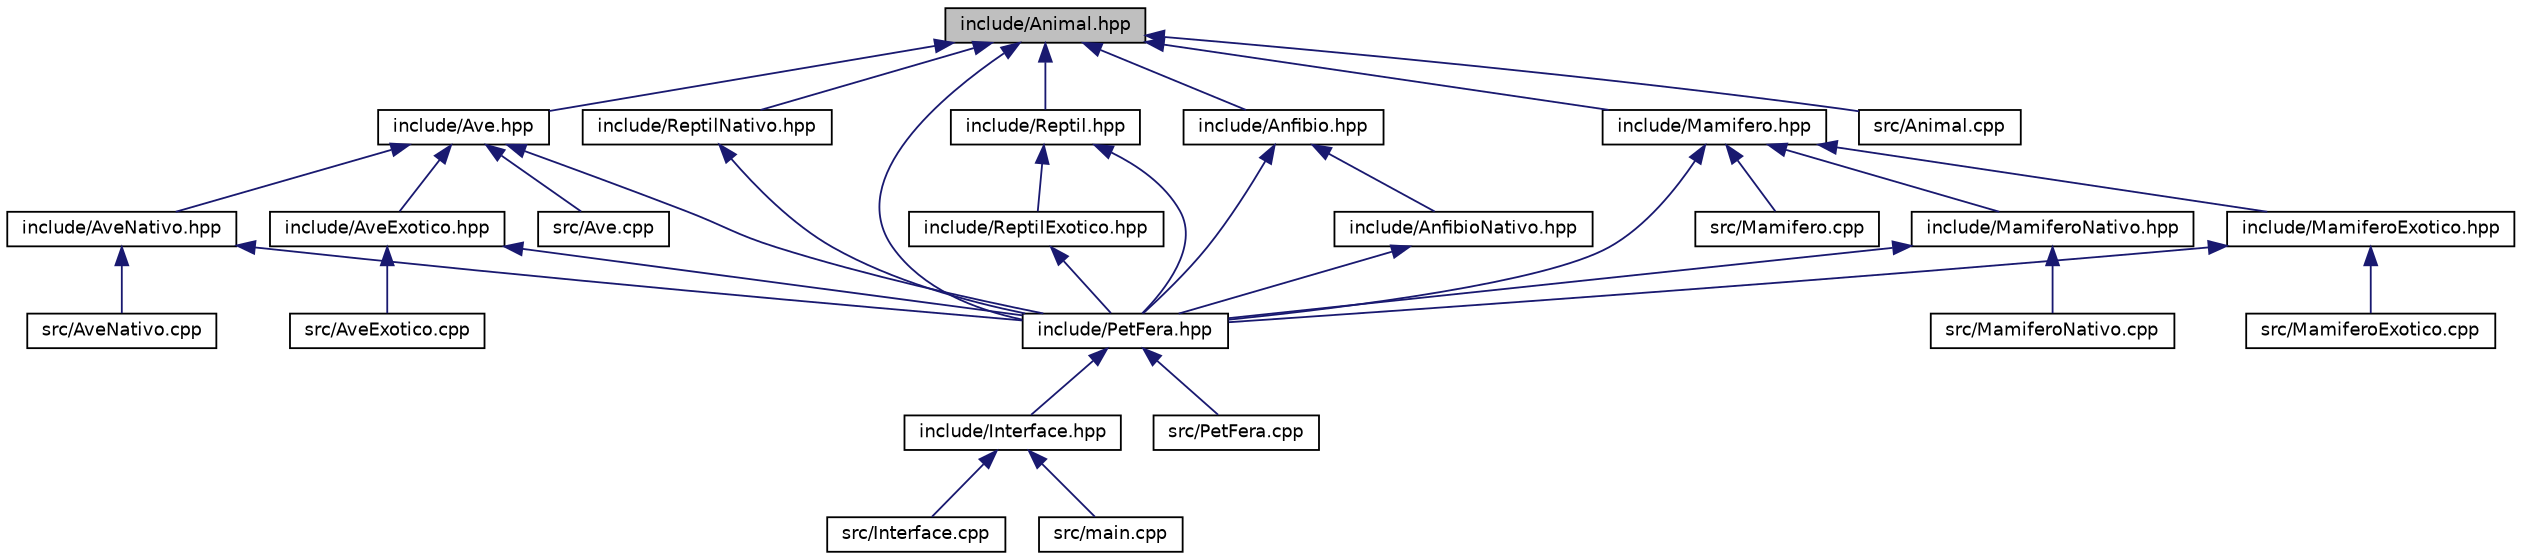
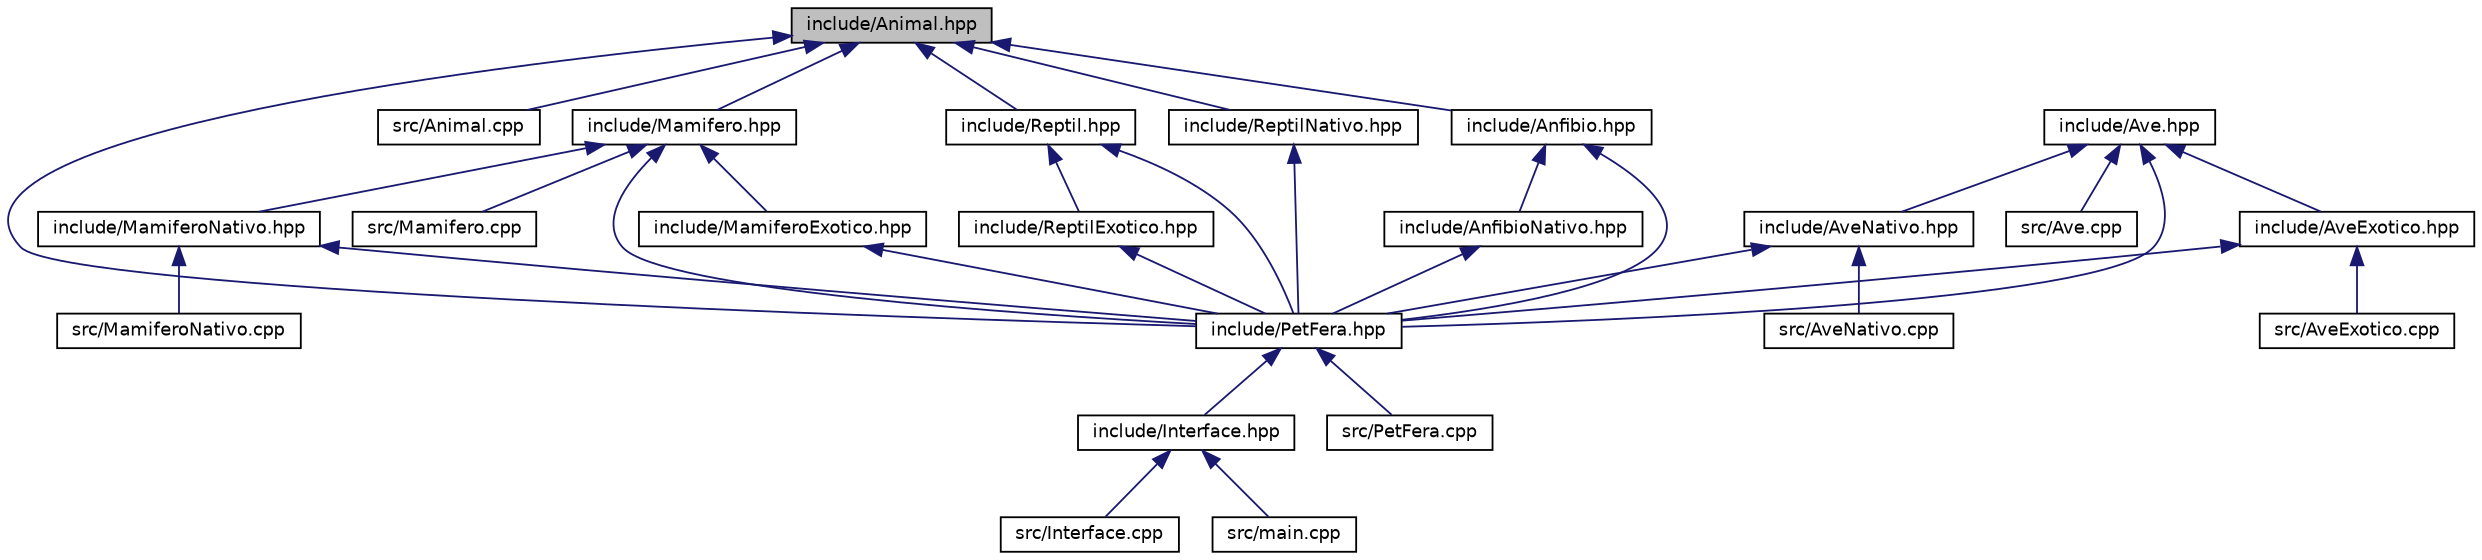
edge "include/Ave.hpp" -> "include/Animal.hpp": removed
node "src/MamiferoExotico.cpp": removed
